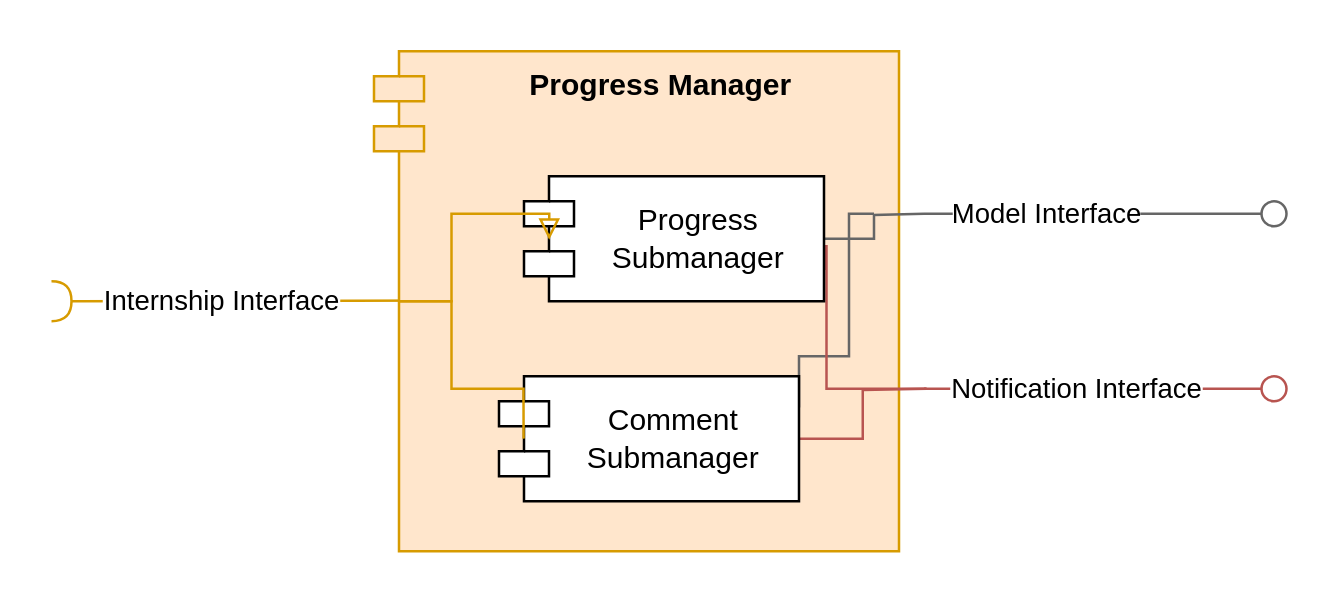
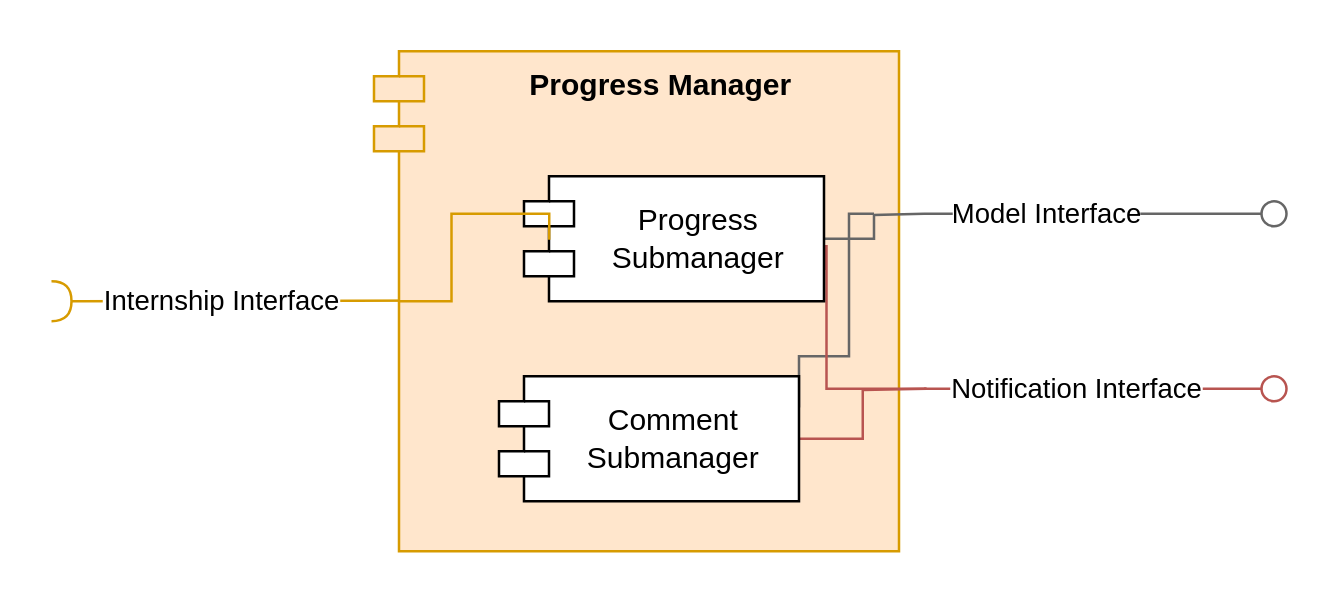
edge "Progress Manager" -> "Progress Submanager": arrowhead block -> none
edge "Progress Manager" -- "Comment Submanager": removed
